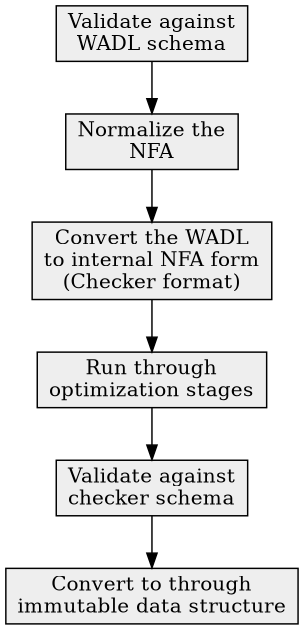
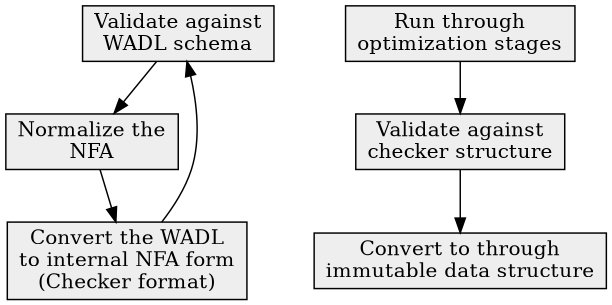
edge "Convert the WADL to internal NFA form (Checker format)" -> "Run through optimization stages": now "Convert the WADL to internal NFA form (Checker format)" -> "Validate against WADL schema"
node "Validate against checker schema": label "Validate against checker schema" -> "Validate against checker structure"
